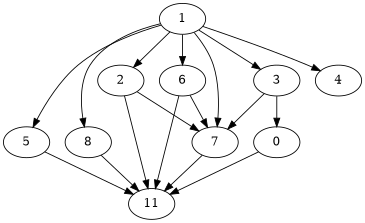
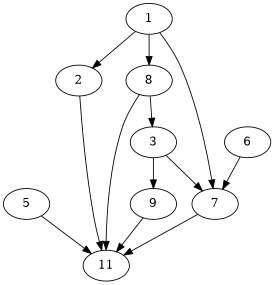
edge "1" -> "6": removed
edge "1" -> "3": now "8" -> "3"
edge "1" -> "5": removed
node "4": removed
edge "2" -> "7": removed
edge "6" -> "11": removed
node "0": label "0" -> "9"
